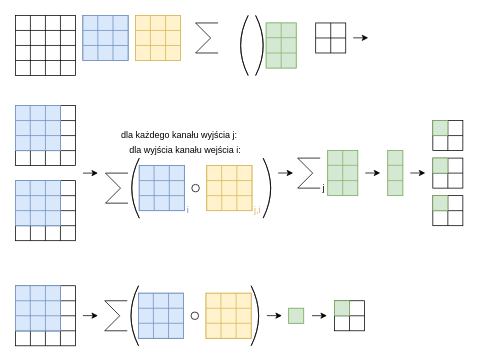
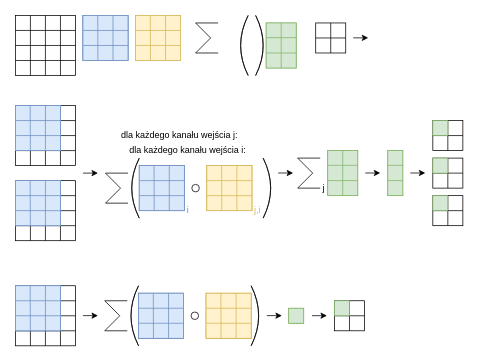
node "dla każdego kanału wyjścia j:": label "dla każdego kanału wyjścia j:" -> "dla każdego kanału wejścia j:"
node "dla wyjścia kanału wejścia i:": label "dla wyjścia kanału wejścia i:" -> "dla każdego kanału wejścia i:"
